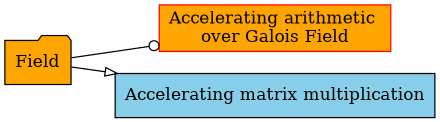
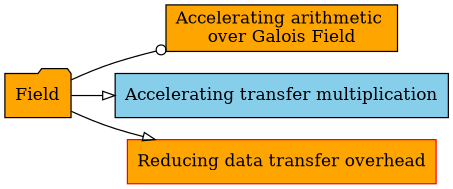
node "Accelerating arithmetic over Galois Field": color red -> black
node "Accelerating matrix multiplication": label "Accelerating matrix multiplication" -> "Accelerating transfer multiplication"
node "Reducing data transfer overhead": added
